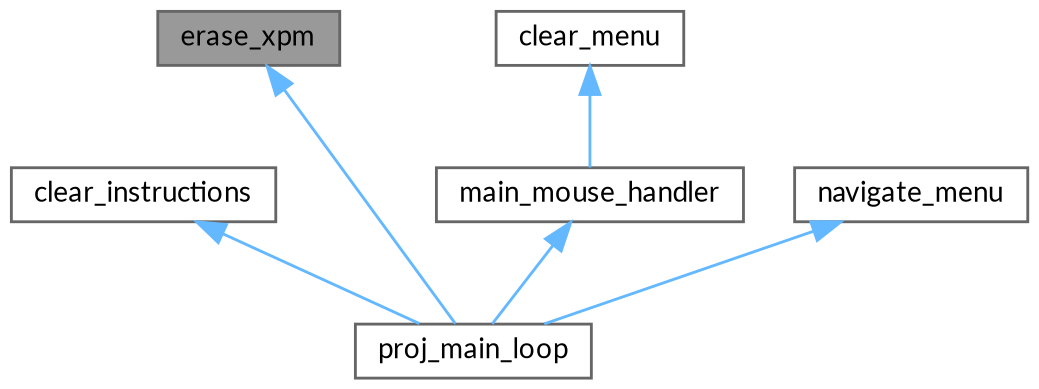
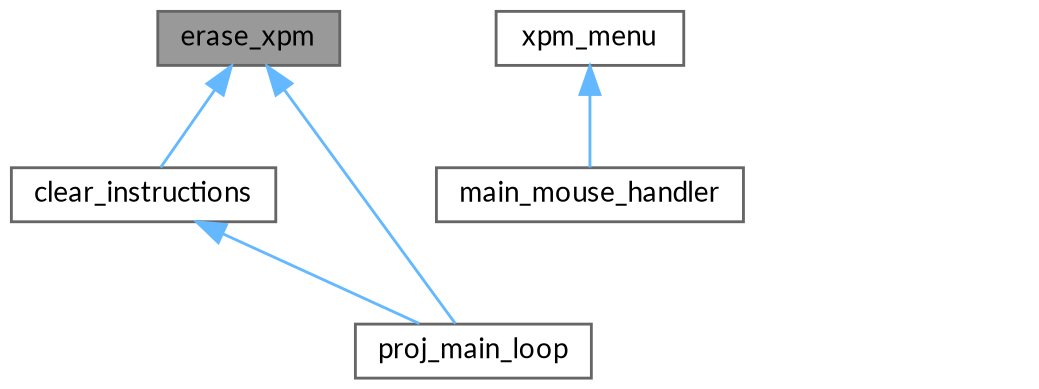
node "clear_menu": label "clear_menu" -> "xpm_menu"
edge "clear_instructions" -> "erase_xpm": added
node "navigate_menu": removed
edge "proj_main_loop" -> "main_mouse_handler": removed
